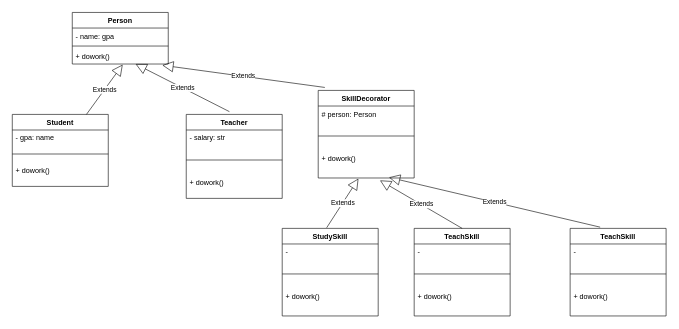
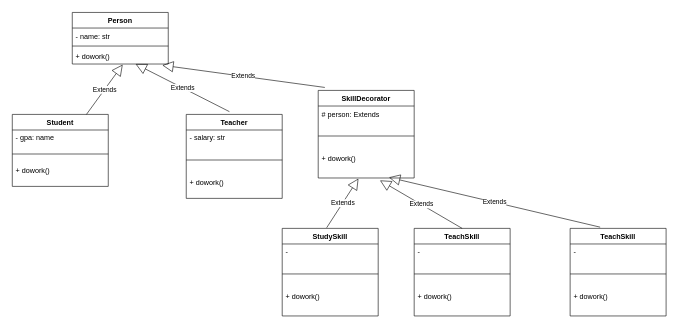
node "- name: gpa": label "- name: gpa" -> "- name: str"
node "# person: Person": label "# person: Person" -> "# person: Extends"
